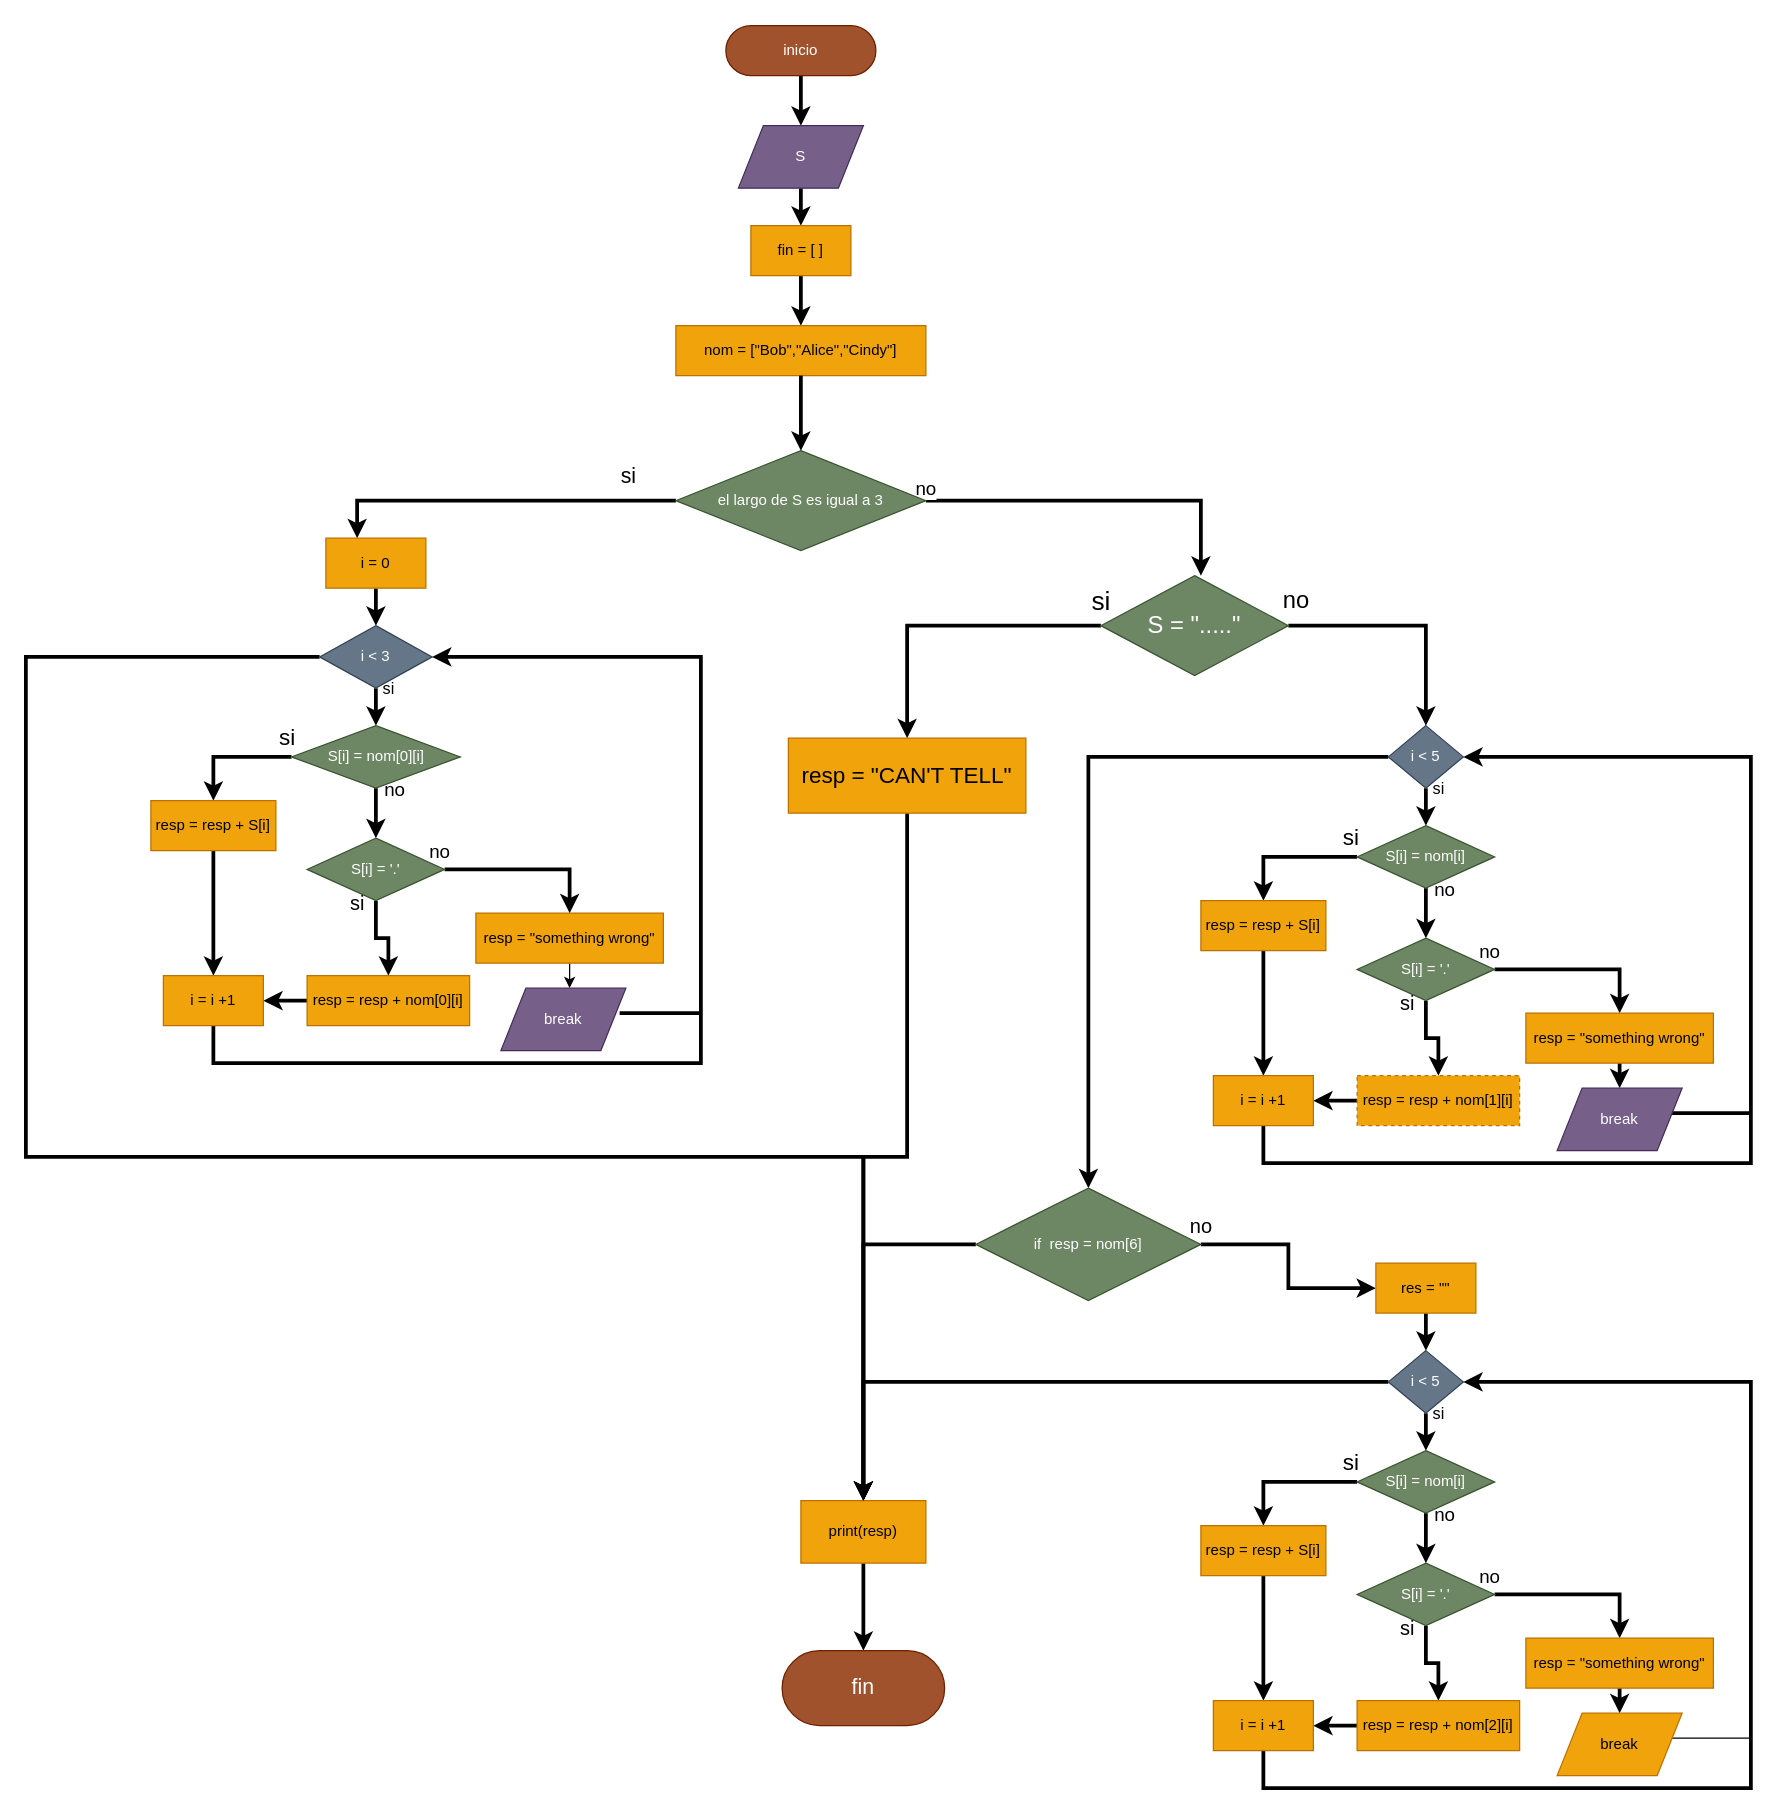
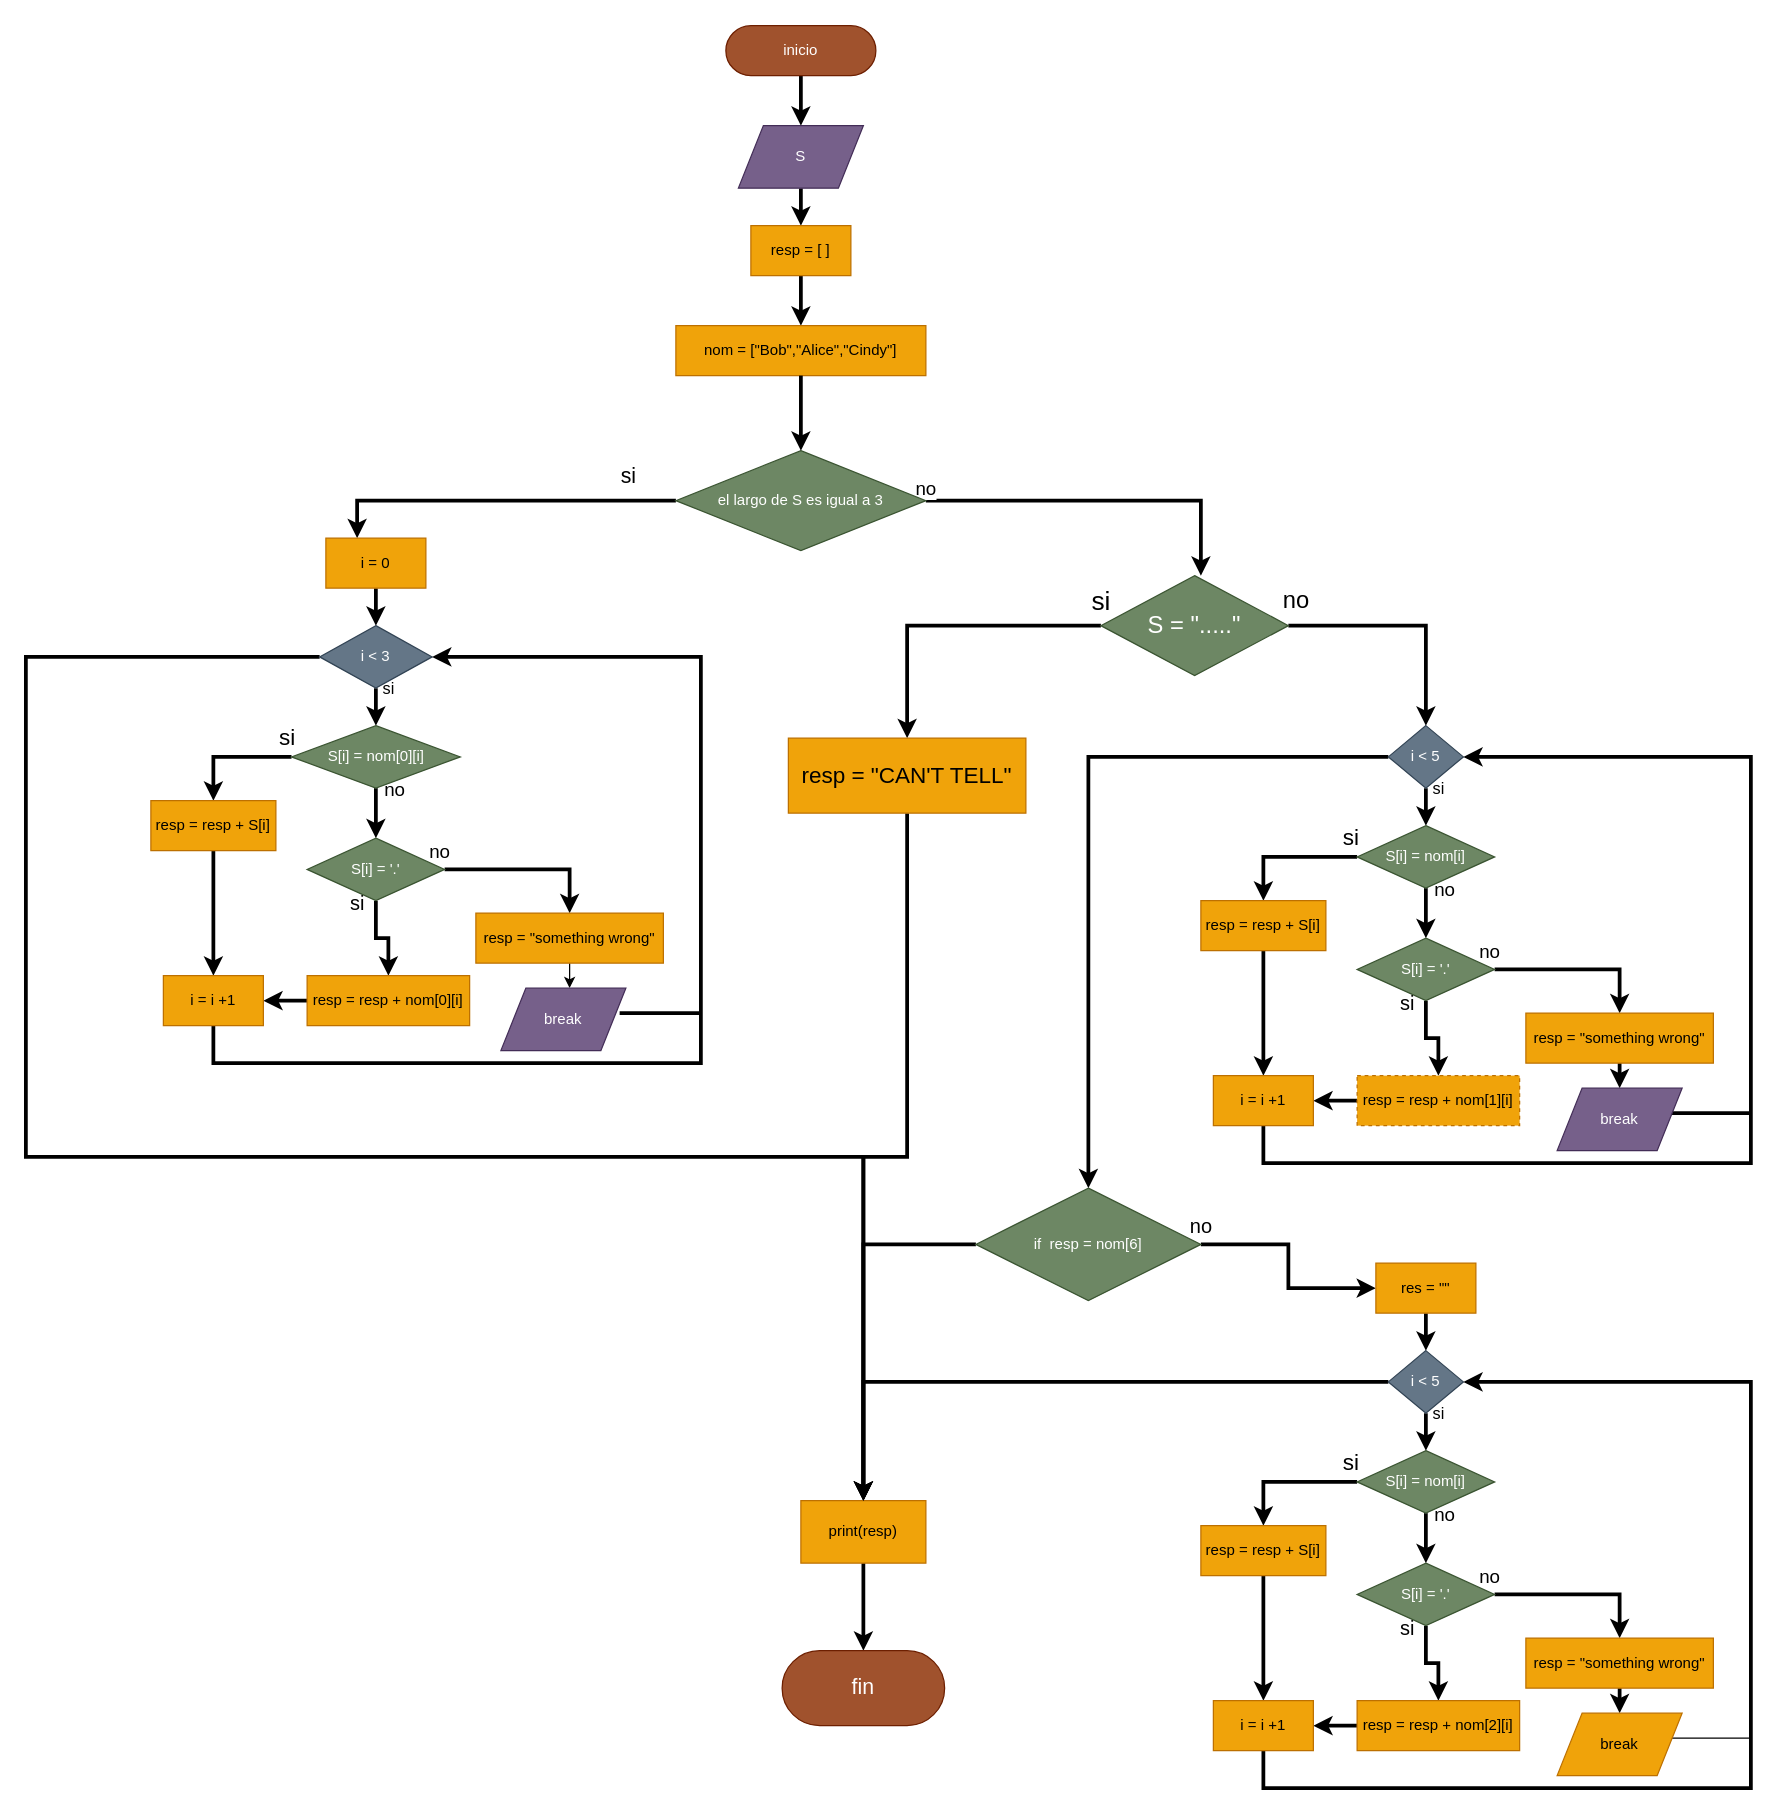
node "fin = [ ]": label "fin = [ ]" -> "resp = [ ]"
